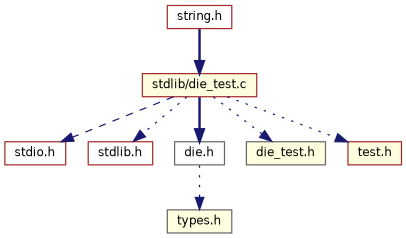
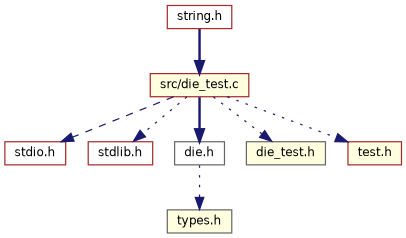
node "stdlib/die_test.c": label "stdlib/die_test.c" -> "src/die_test.c"
